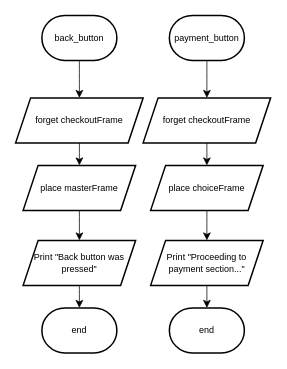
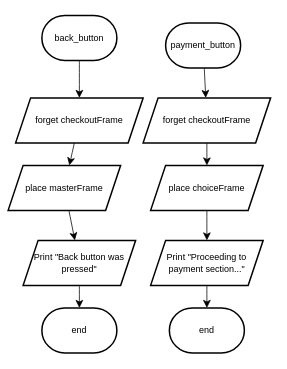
node "payment_button": moved (207, 38) -> (203, 45)
node "place masterFrame": moved (79, 188) -> (64, 188)
